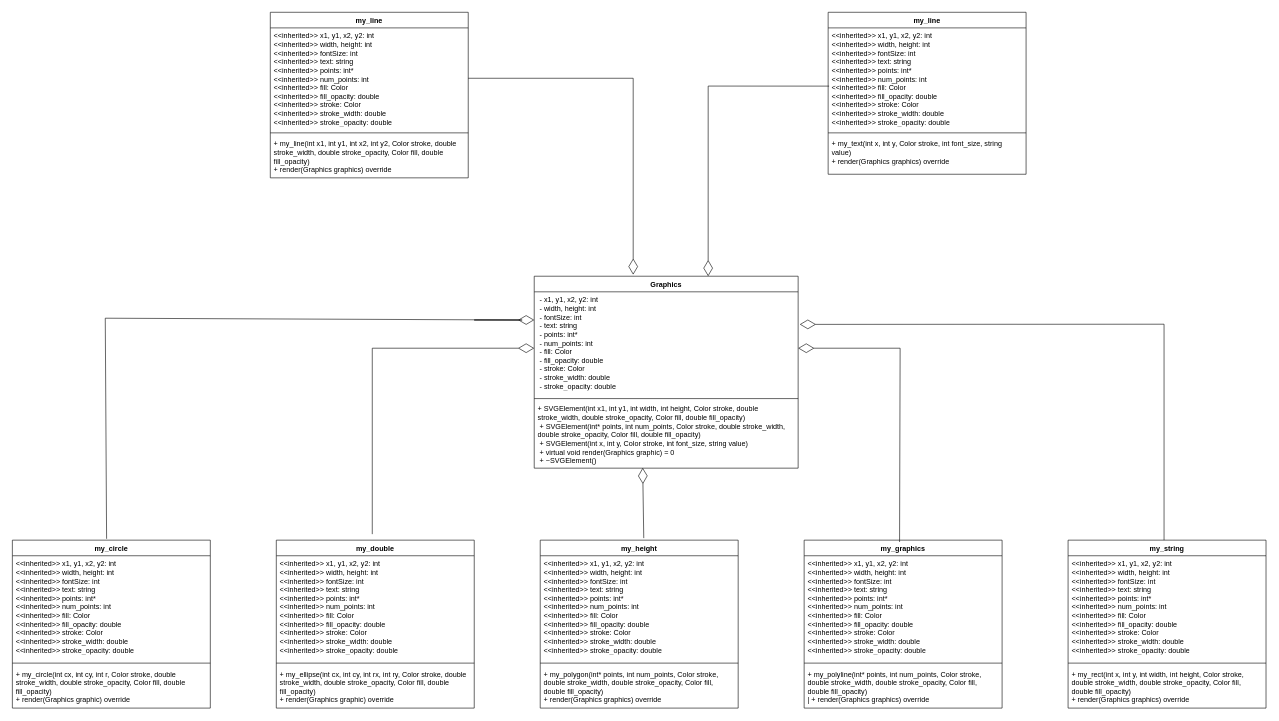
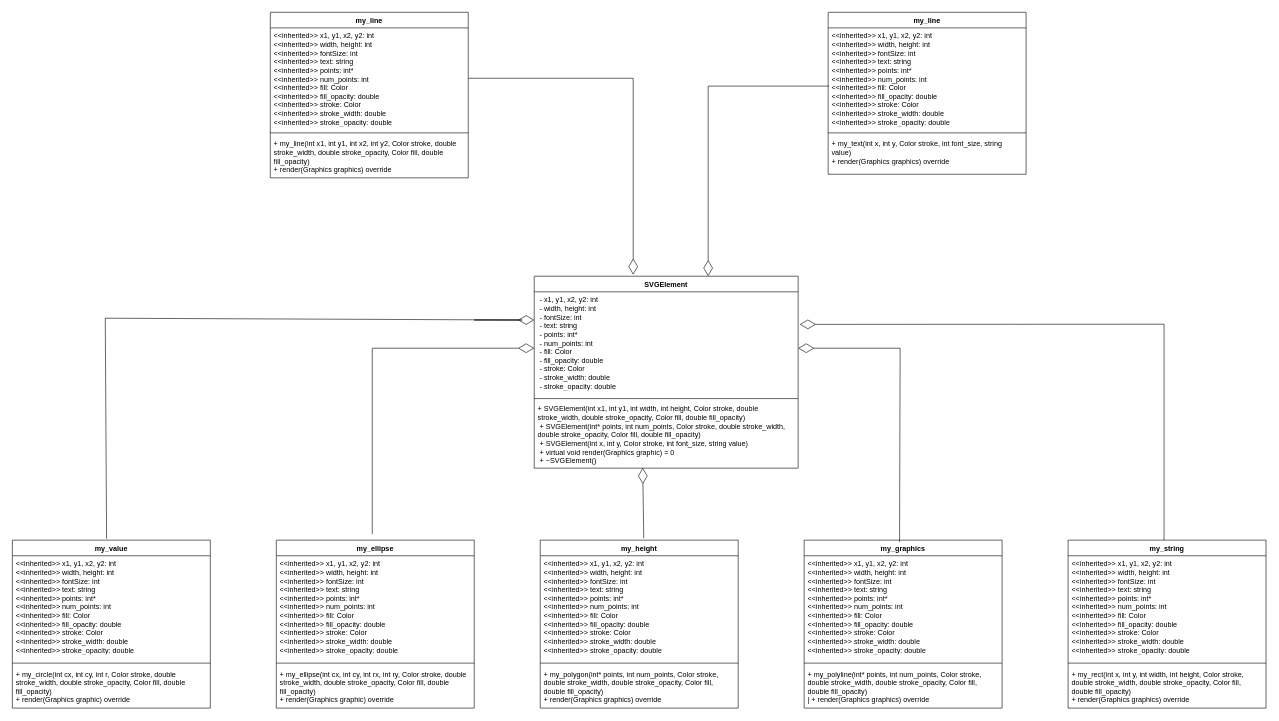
node "Graphics": label "Graphics" -> "SVGElement"
node "my_circle": label "my_circle" -> "my_value"
node "my_double": label "my_double" -> "my_ellipse"
